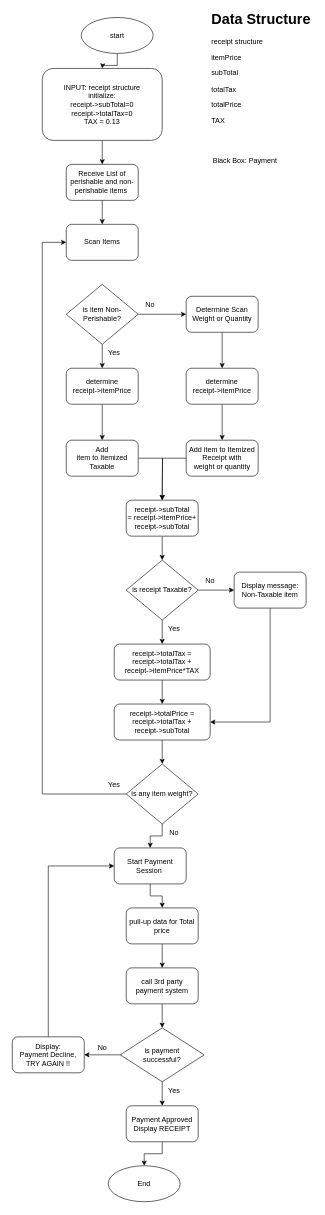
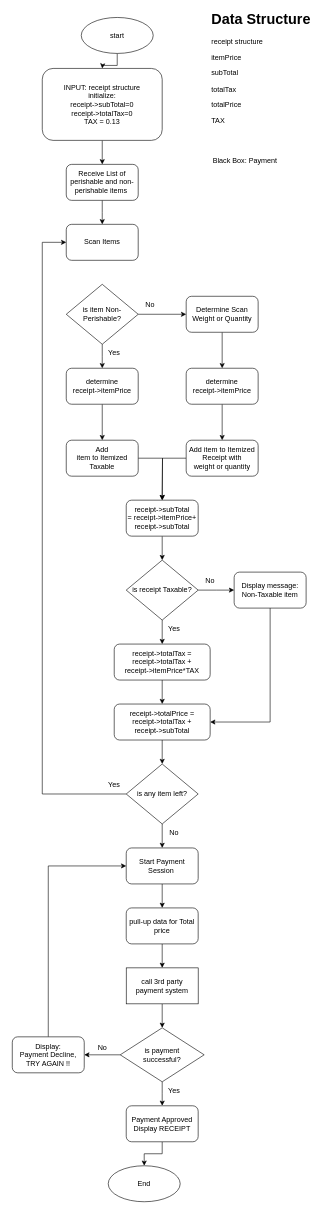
node "is any item weight?": label "is any item weight?" -> "is any item left?"
node "Start Payment Session": moved (150, 866) -> (162, 866)
node "call 3rd party payment system": shape rounded rectangle -> rectangle
